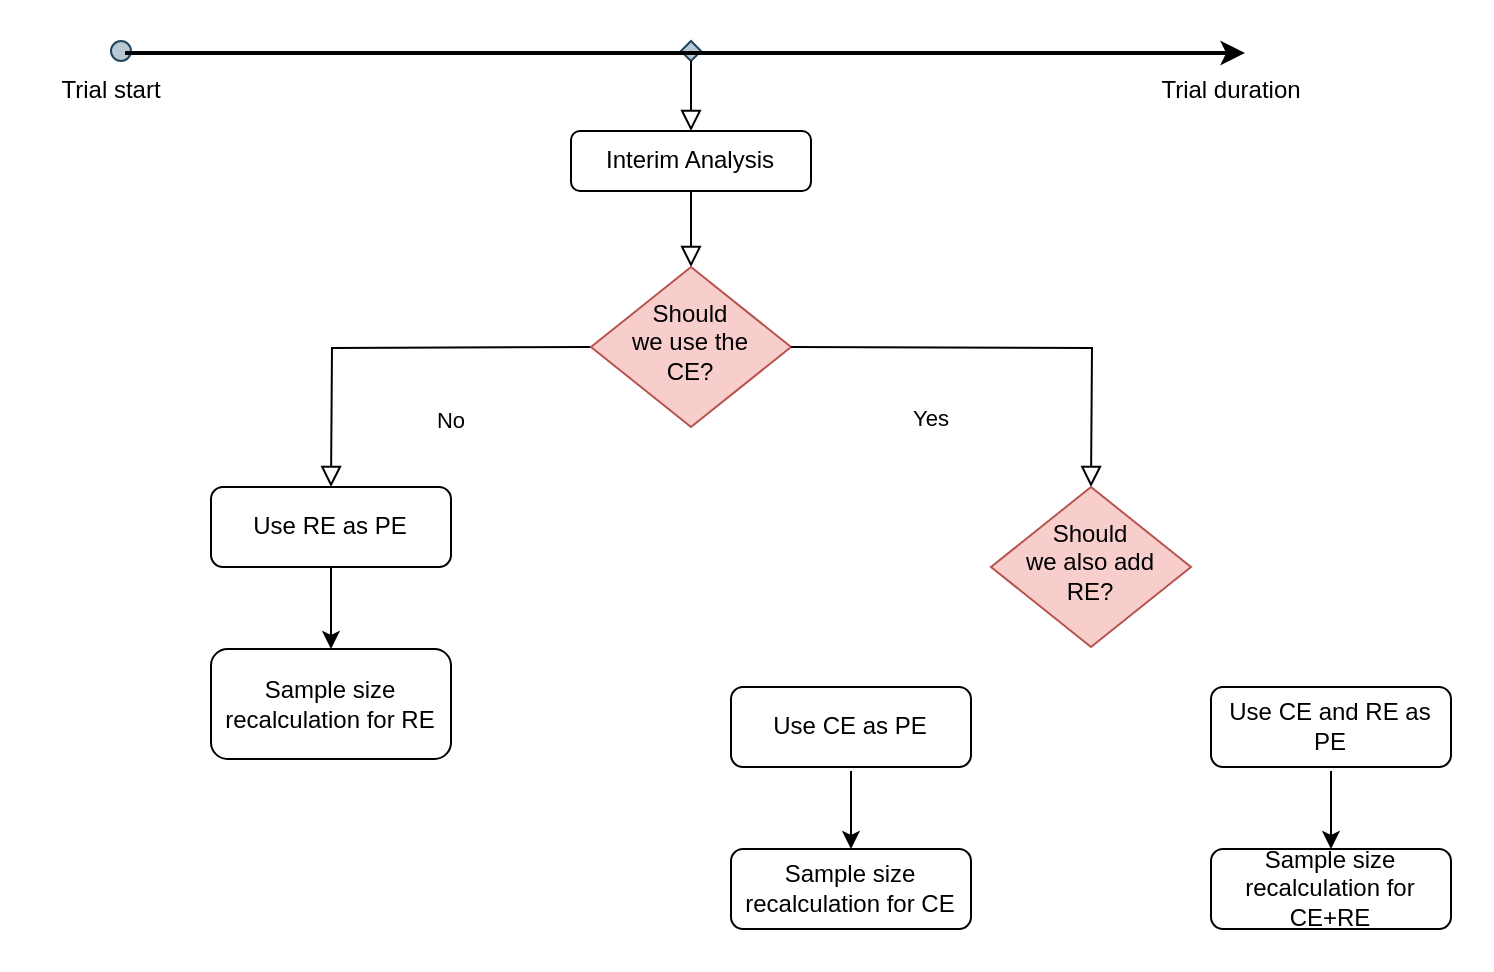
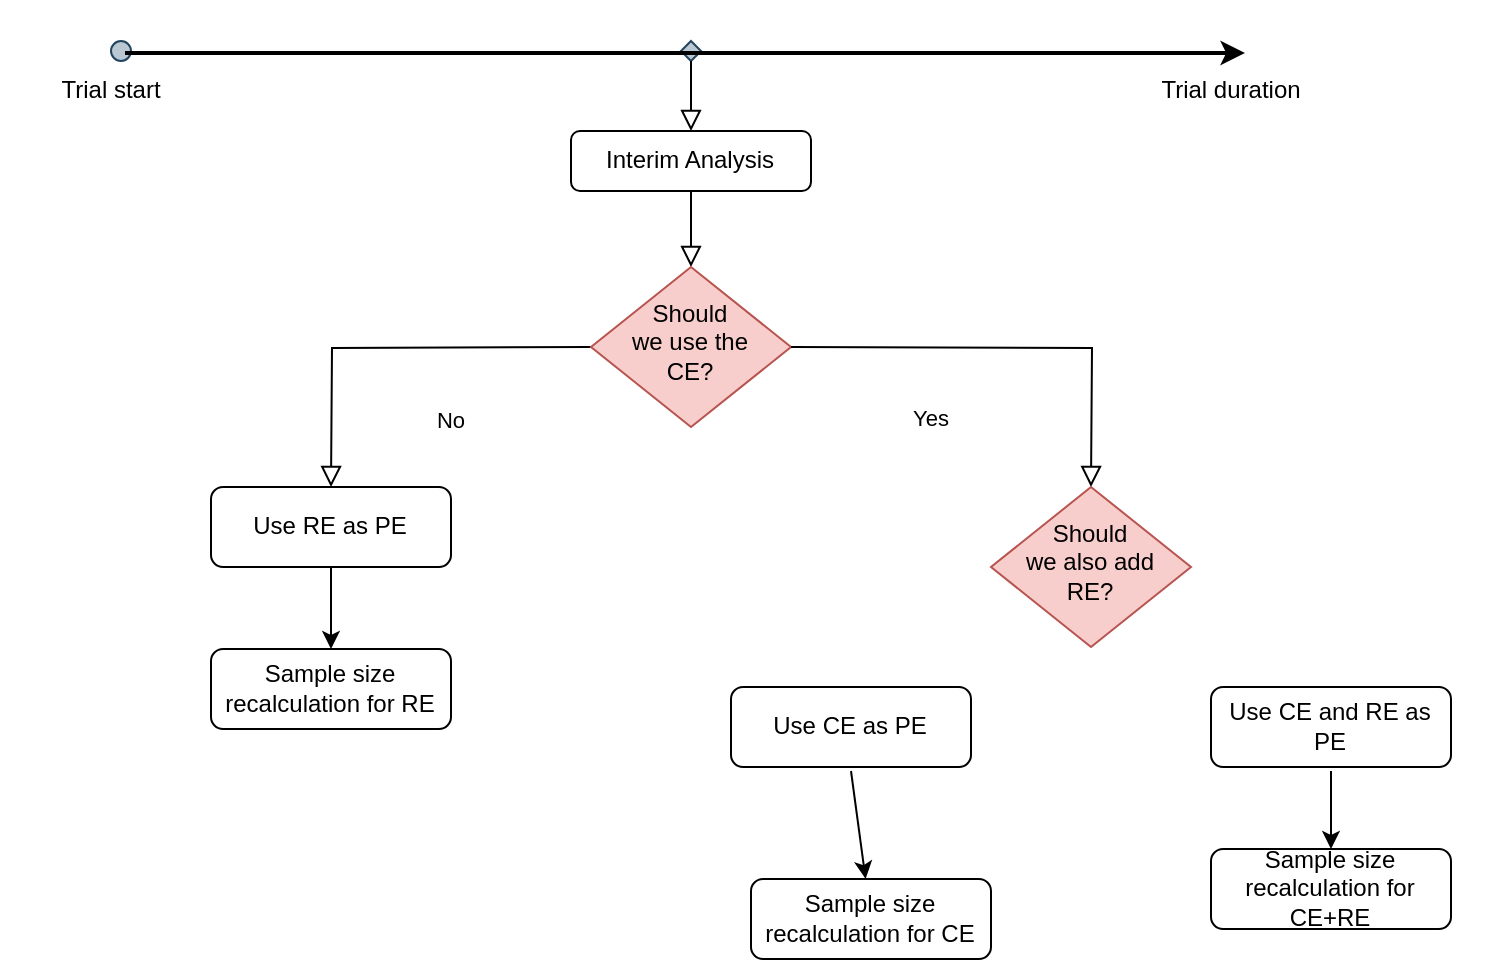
node "Sample size recalculation for RE": size 240x110 -> 240x80
node "Sample size recalculation for CE": moved (851, 889) -> (871, 919)
